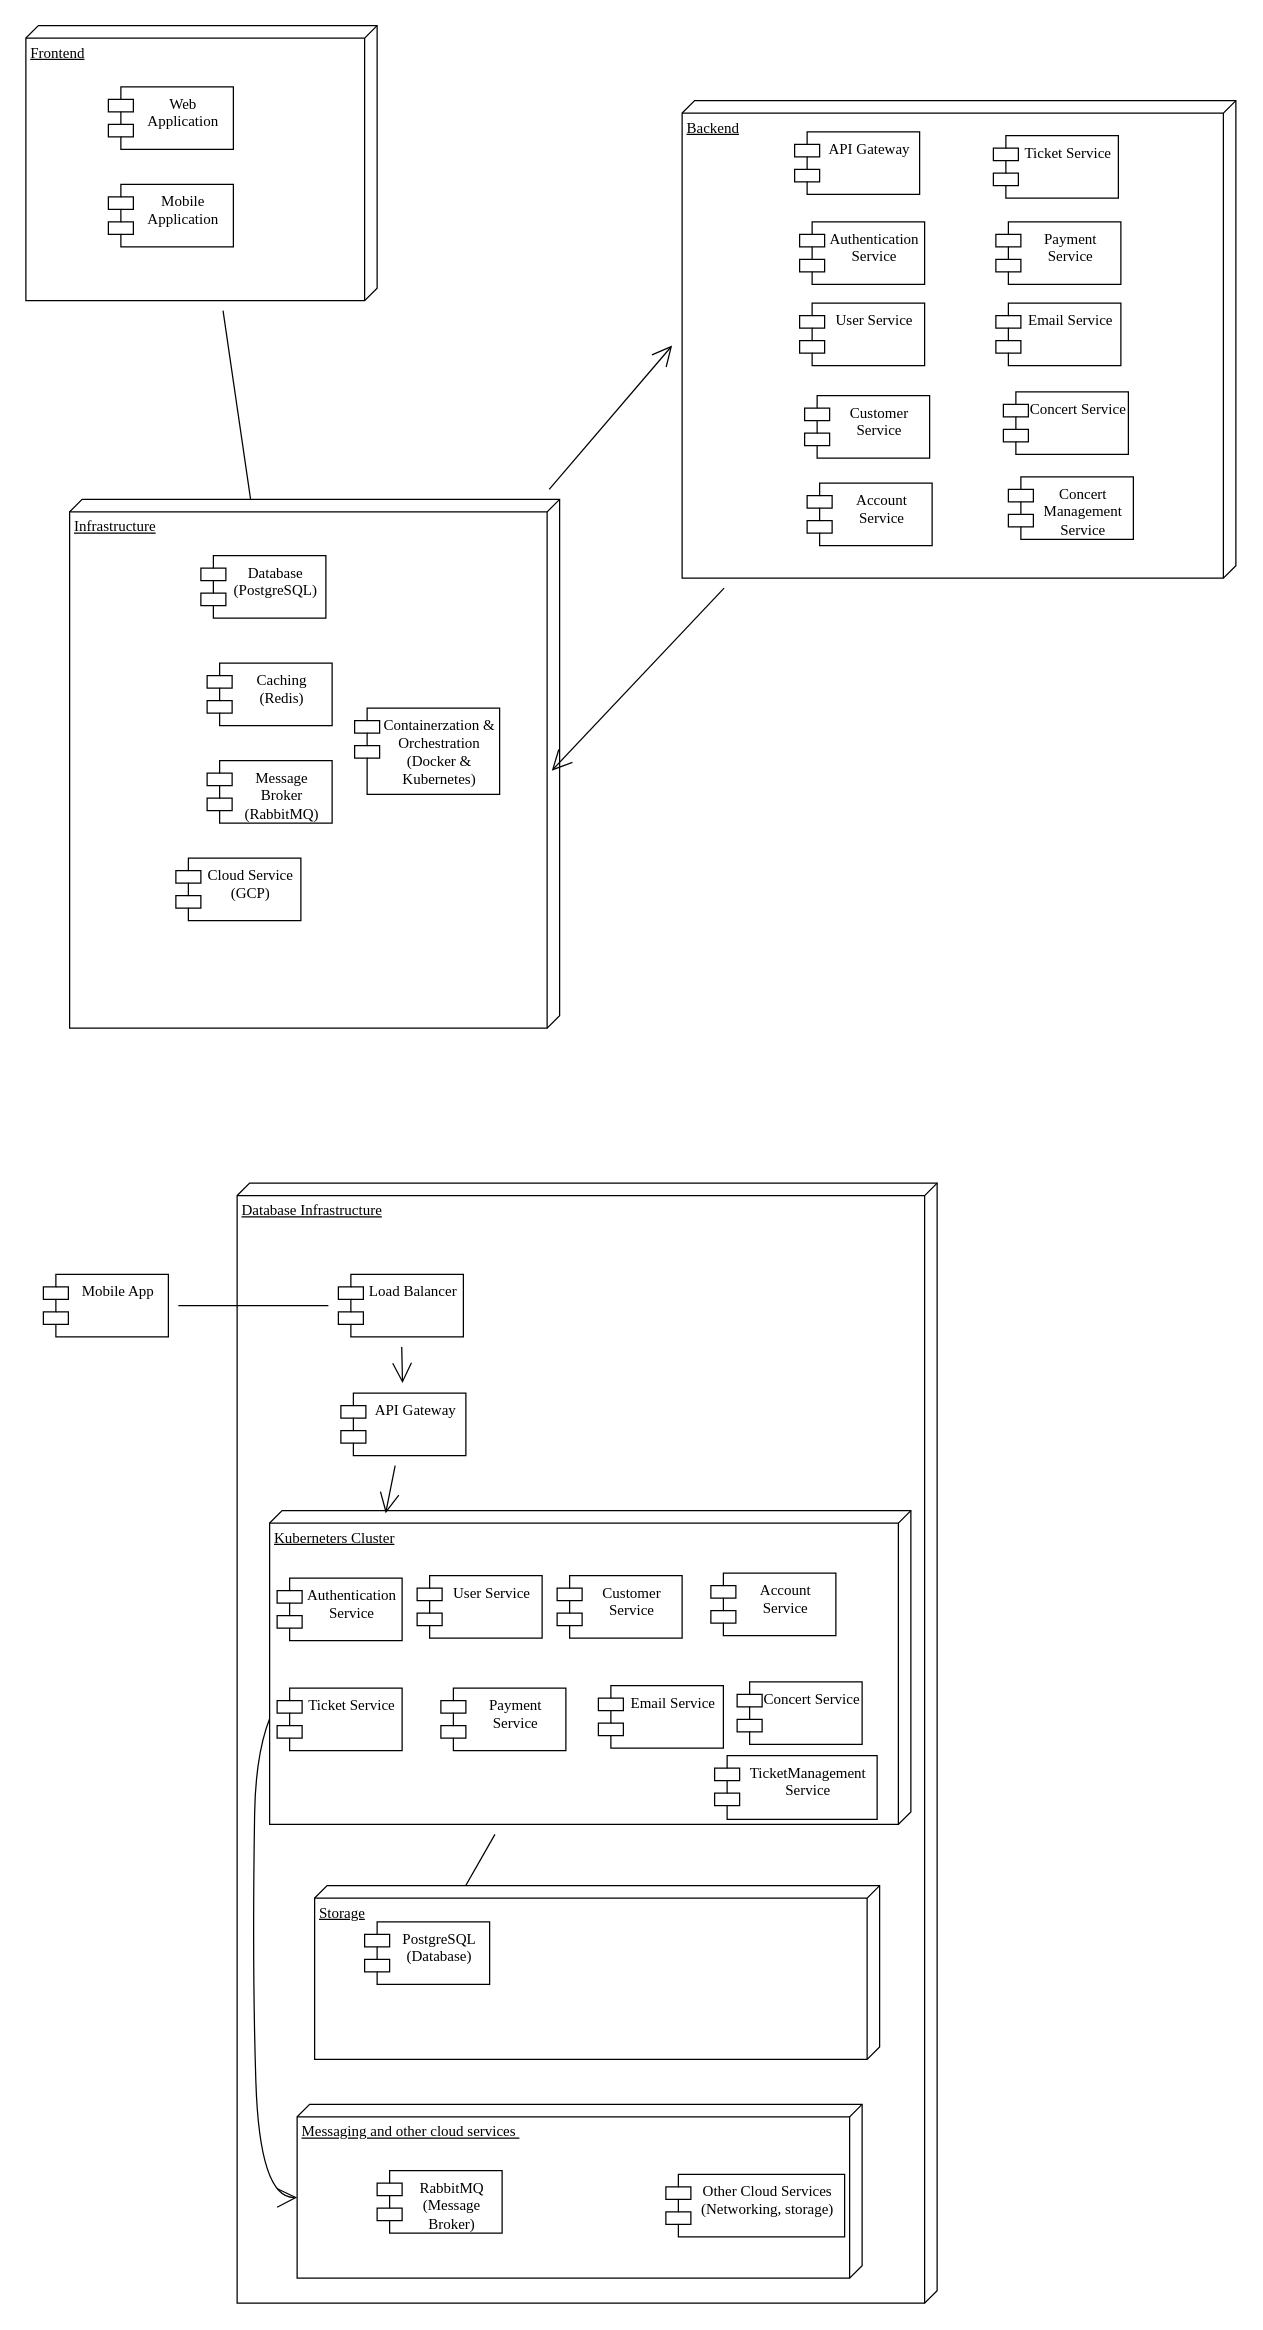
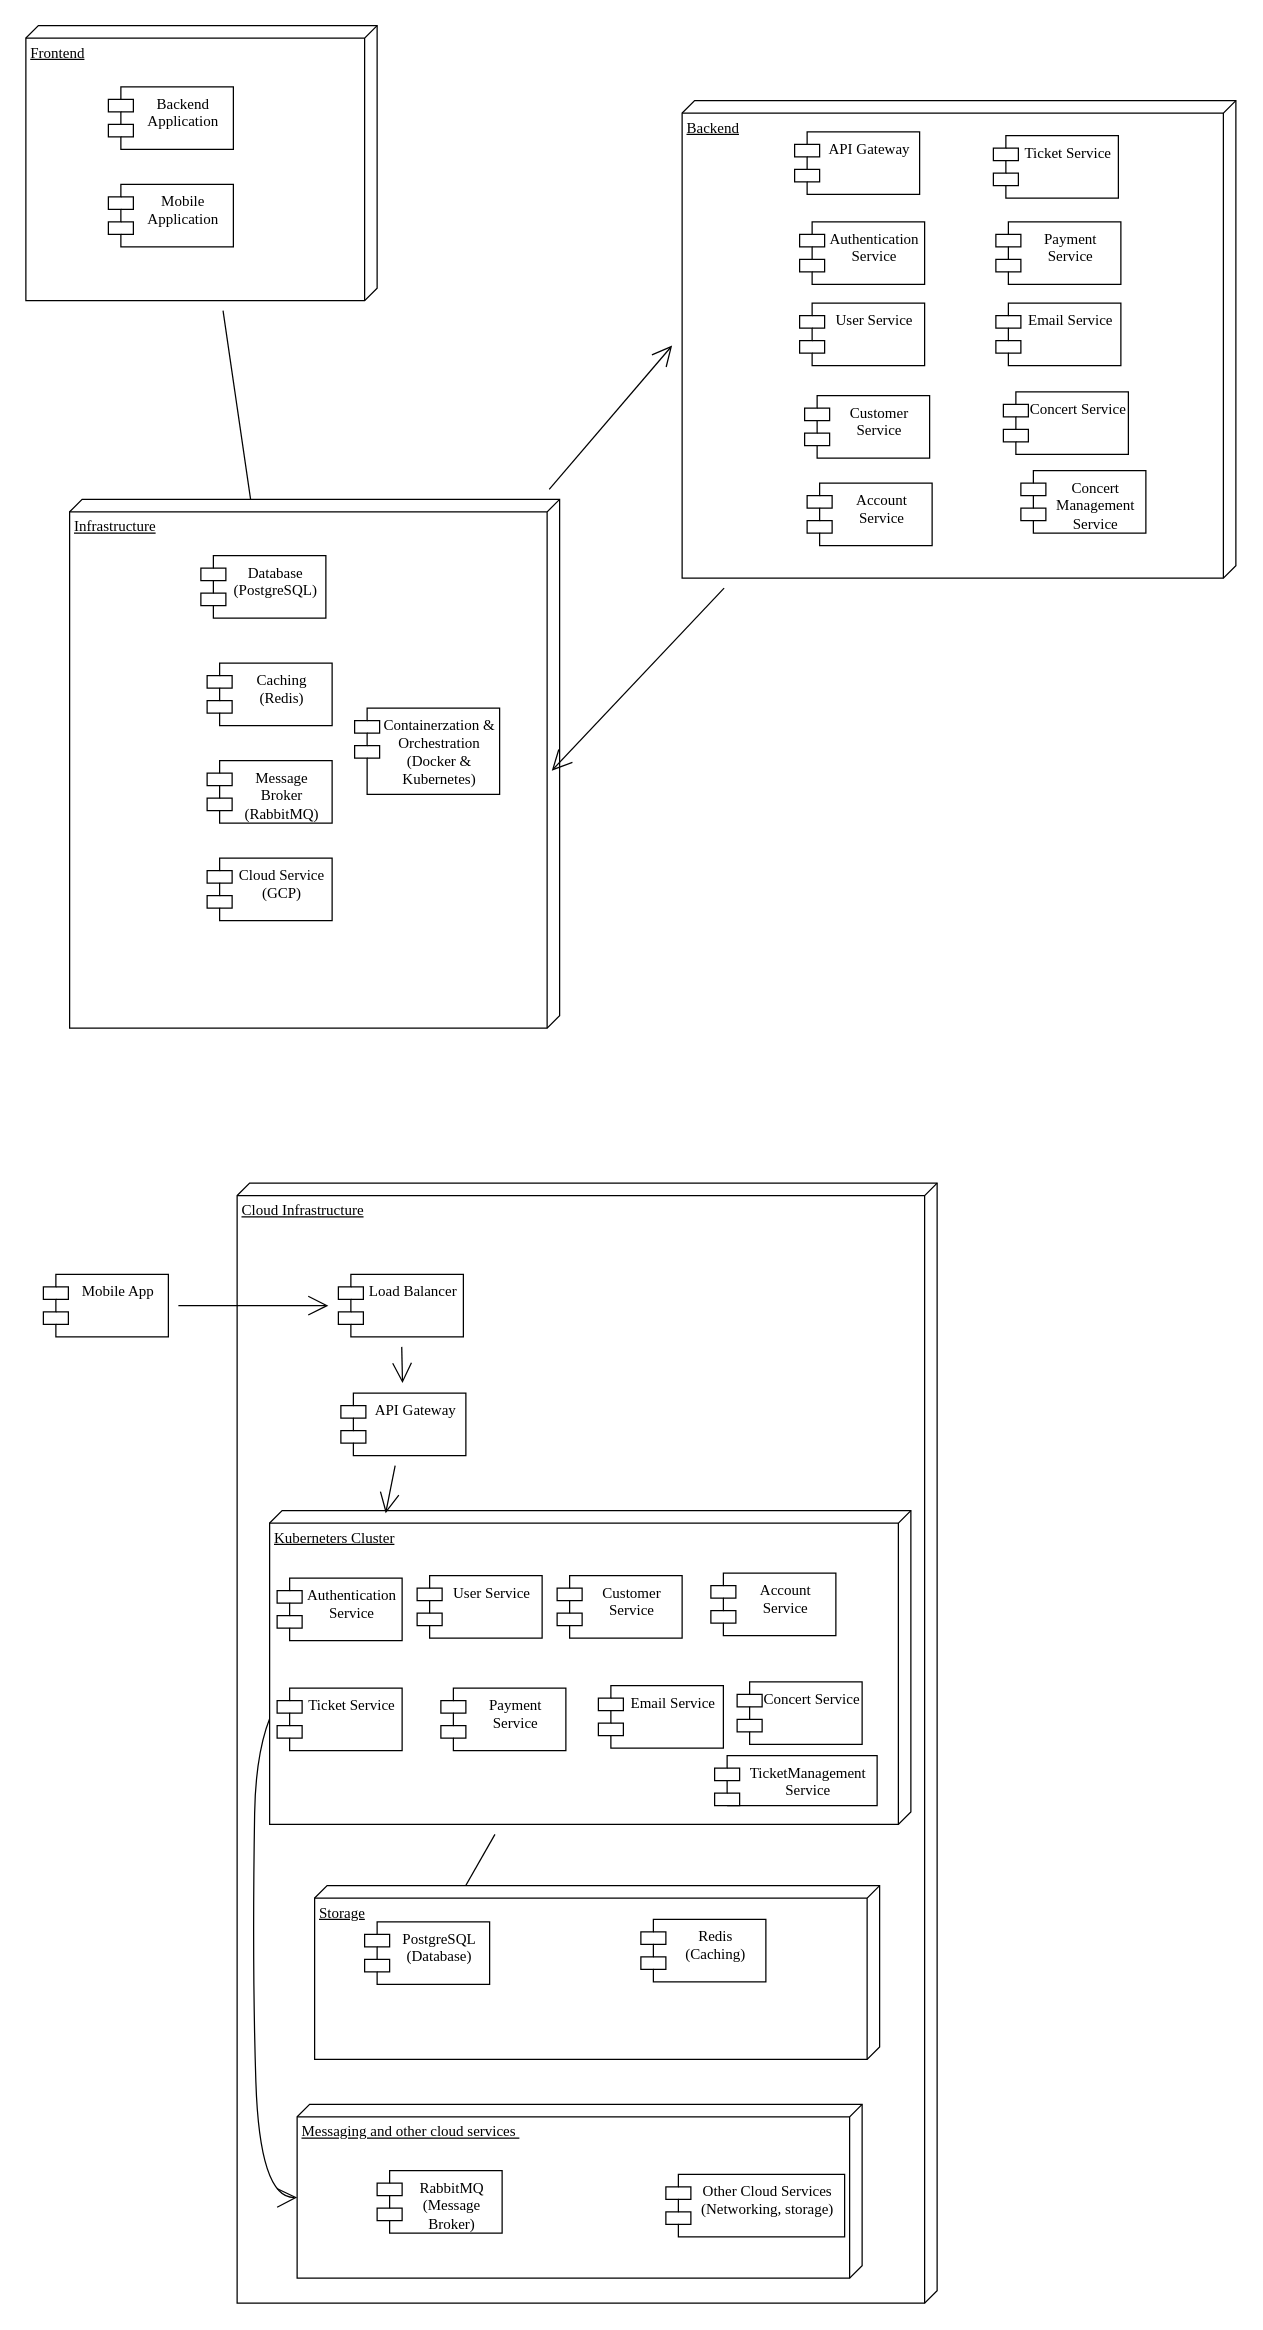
node "Web Application": label "Web Application" -> "Backend Application"
node "Concert Management Service": moved (1071, 508) -> (1083, 502)
node "Cloud Service (GCP)": moved (238, 889) -> (269, 889)
node "Database Infrastructure": label "Database Infrastructure" -> "Cloud Infrastructure"
edge "Mobile App" -- "Load Balancer": arrowhead none -> open
node "TicketManagement Service": size 163x64 -> 163x50
node "Redis (Caching)": added
